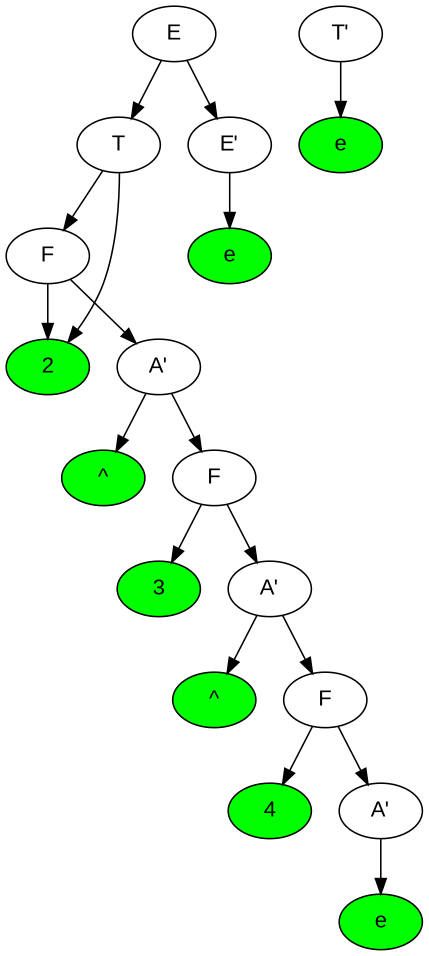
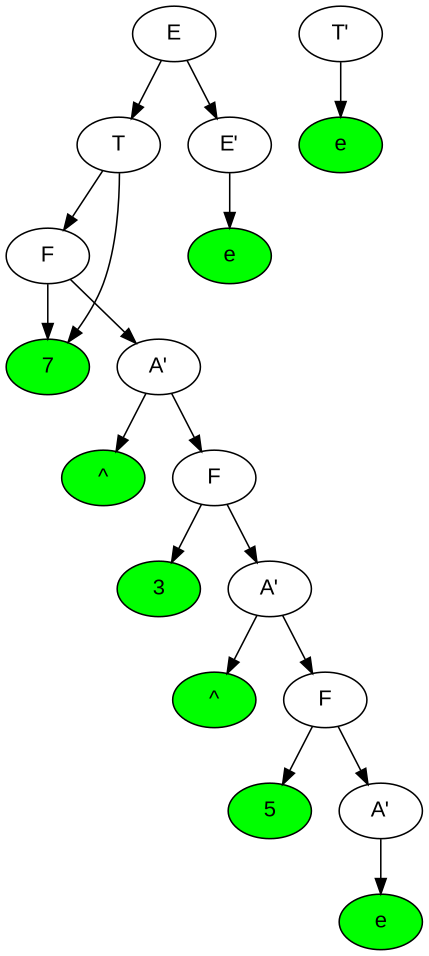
node "2": label "2" -> "7"
node "4": label "4" -> "5"
